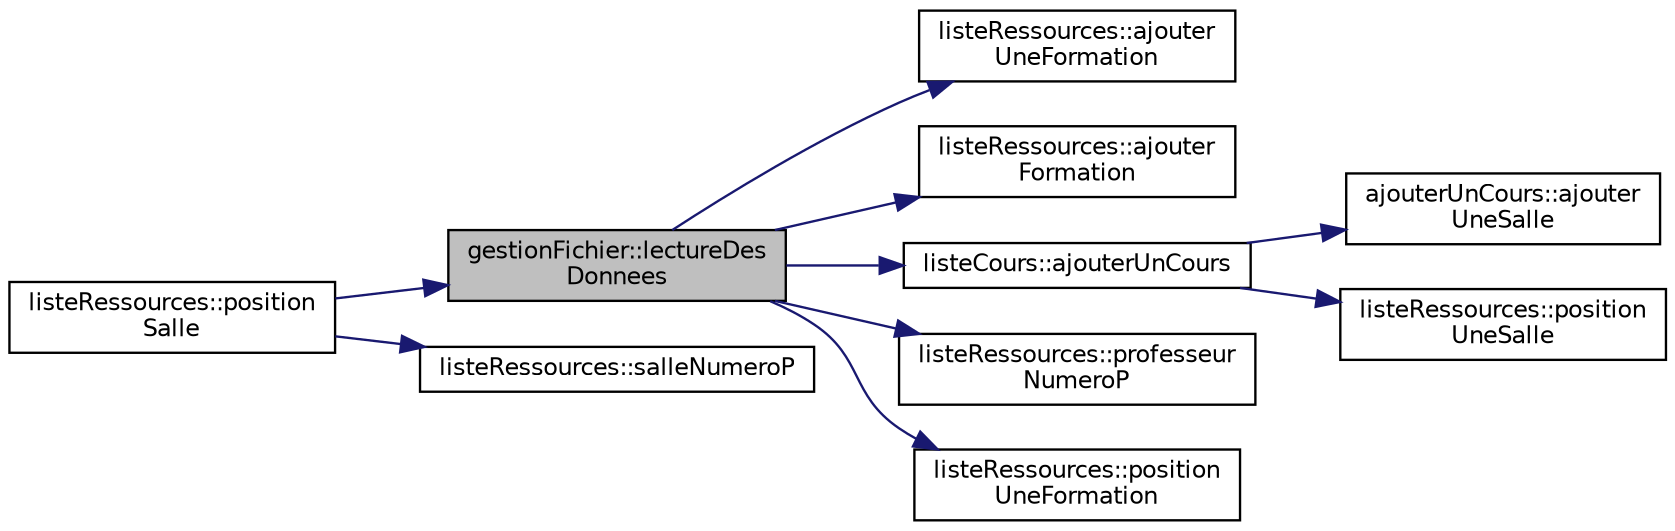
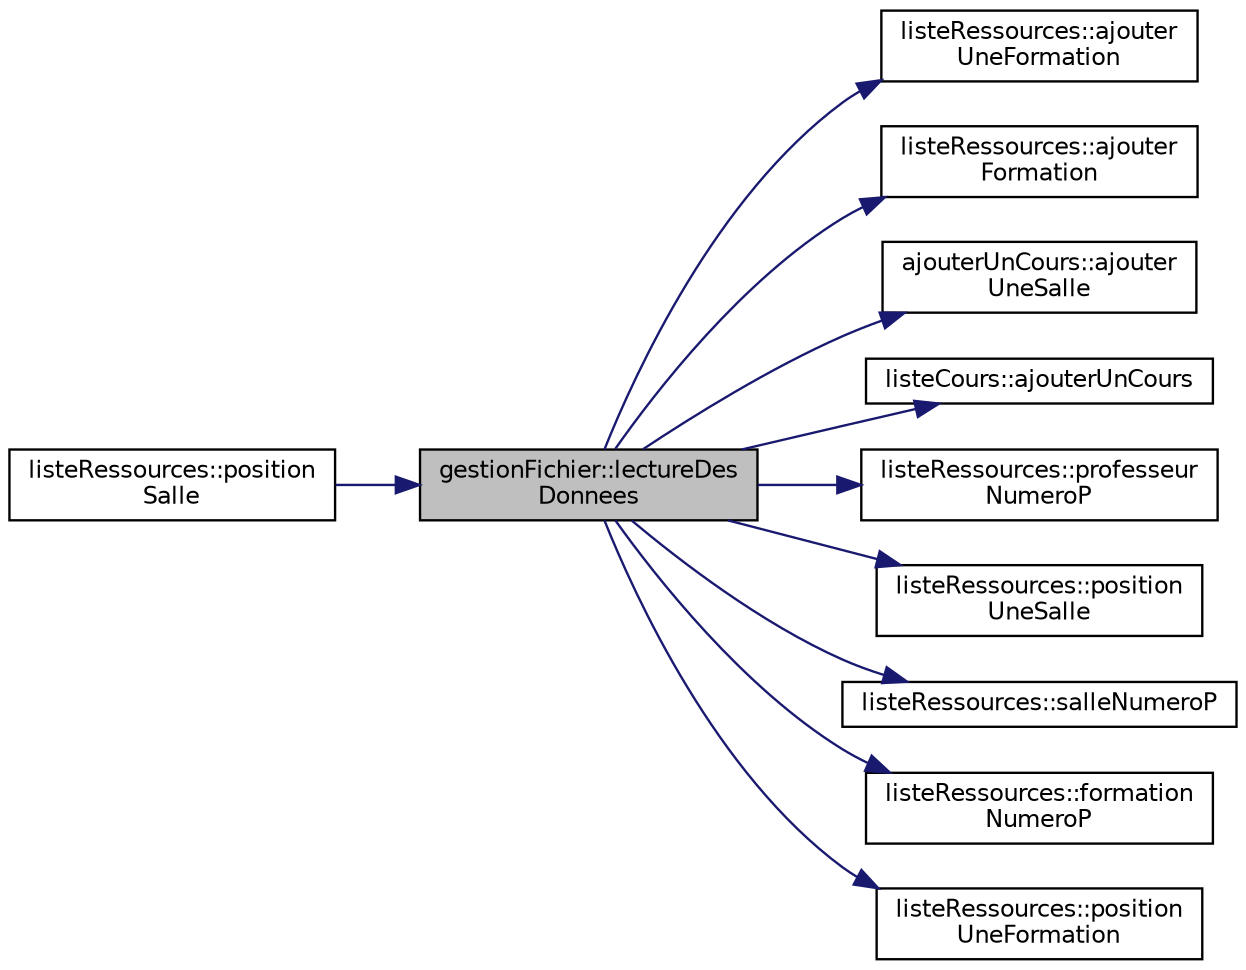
edge "listeCours::ajouterUnCours" -> "ajouterUnCours::ajouter UneSalle": now "gestionFichier::lectureDes Donnees" -> "ajouterUnCours::ajouter UneSalle"
edge "listeCours::ajouterUnCours" -> "listeRessources::position UneSalle": now "gestionFichier::lectureDes Donnees" -> "listeRessources::position UneSalle"
edge "listeRessources::position Salle" -> "listeRessources::salleNumeroP": now "gestionFichier::lectureDes Donnees" -> "listeRessources::salleNumeroP"
node "listeRessources::formation NumeroP": added
